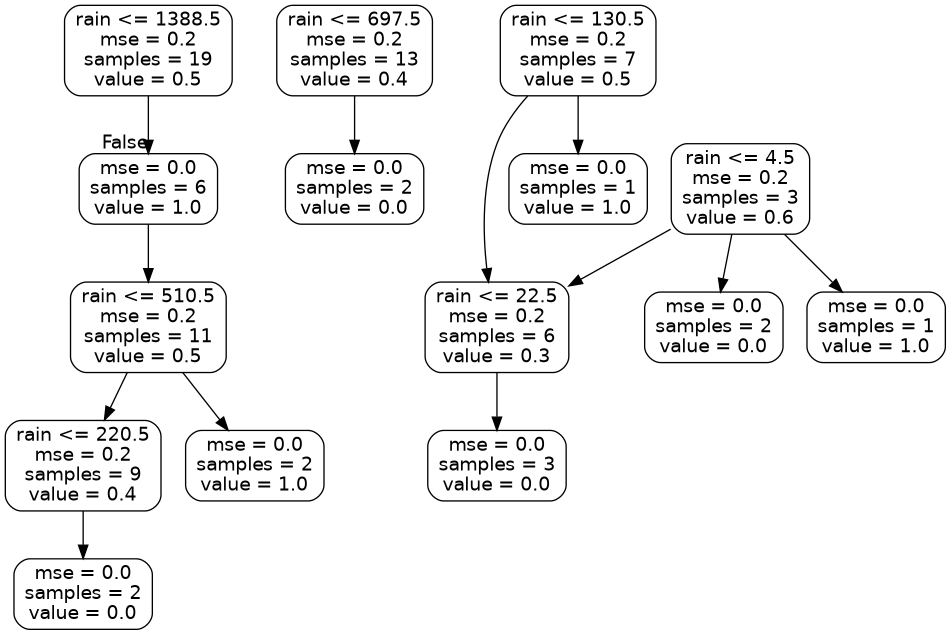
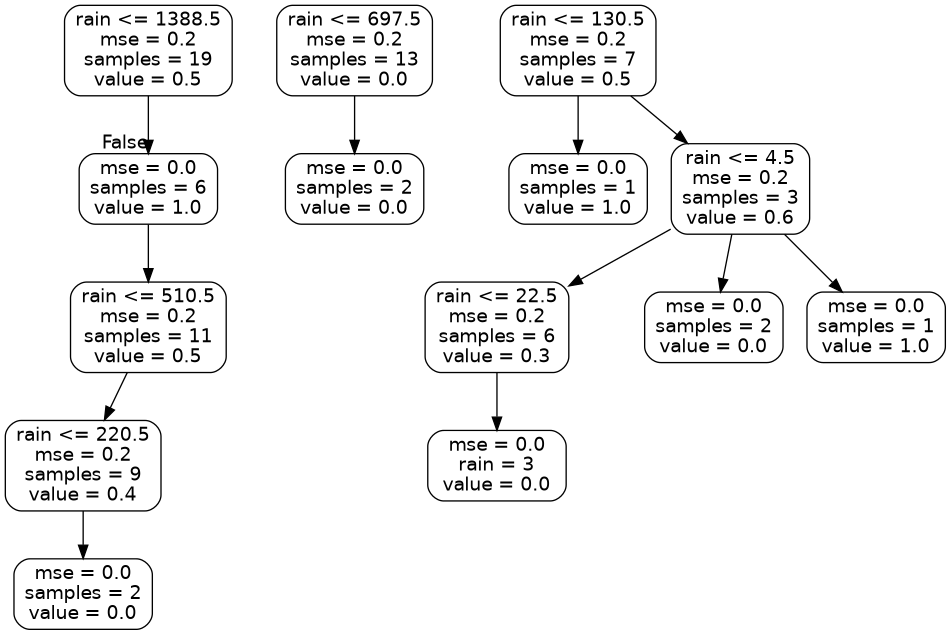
node "rain <= 697.5 mse = 0.2 samples = 13 value = 0.4": label "rain <= 697.5 mse = 0.2 samples = 13 value = 0.4" -> "rain <= 697.5 mse = 0.2 samples = 13 value = 0.0"
edge "rain <= 130.5 mse = 0.2 samples = 7 value = 0.5" -> "rain <= 22.5 mse = 0.2 samples = 6 value = 0.3": now "rain <= 130.5 mse = 0.2 samples = 7 value = 0.5" -> "rain <= 4.5 mse = 0.2 samples = 3 value = 0.6"
node "mse = 0.0 samples = 2 value = 1.0": removed
node "mse = 0.0 samples = 3 value = 0.0": label "mse = 0.0 samples = 3 value = 0.0" -> "mse = 0.0 rain = 3 value = 0.0"
